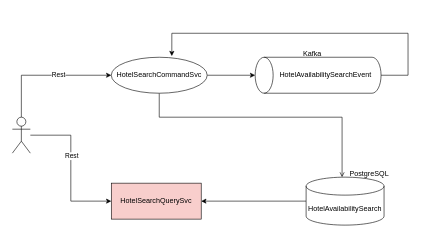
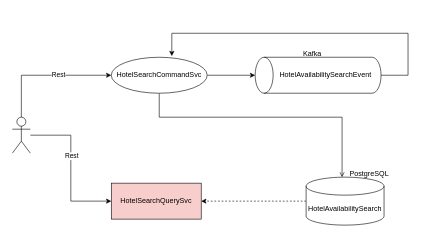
edge "HotelAvailabilitySearch" -> "HotelSearchQuerySvc": style solid -> dashed
